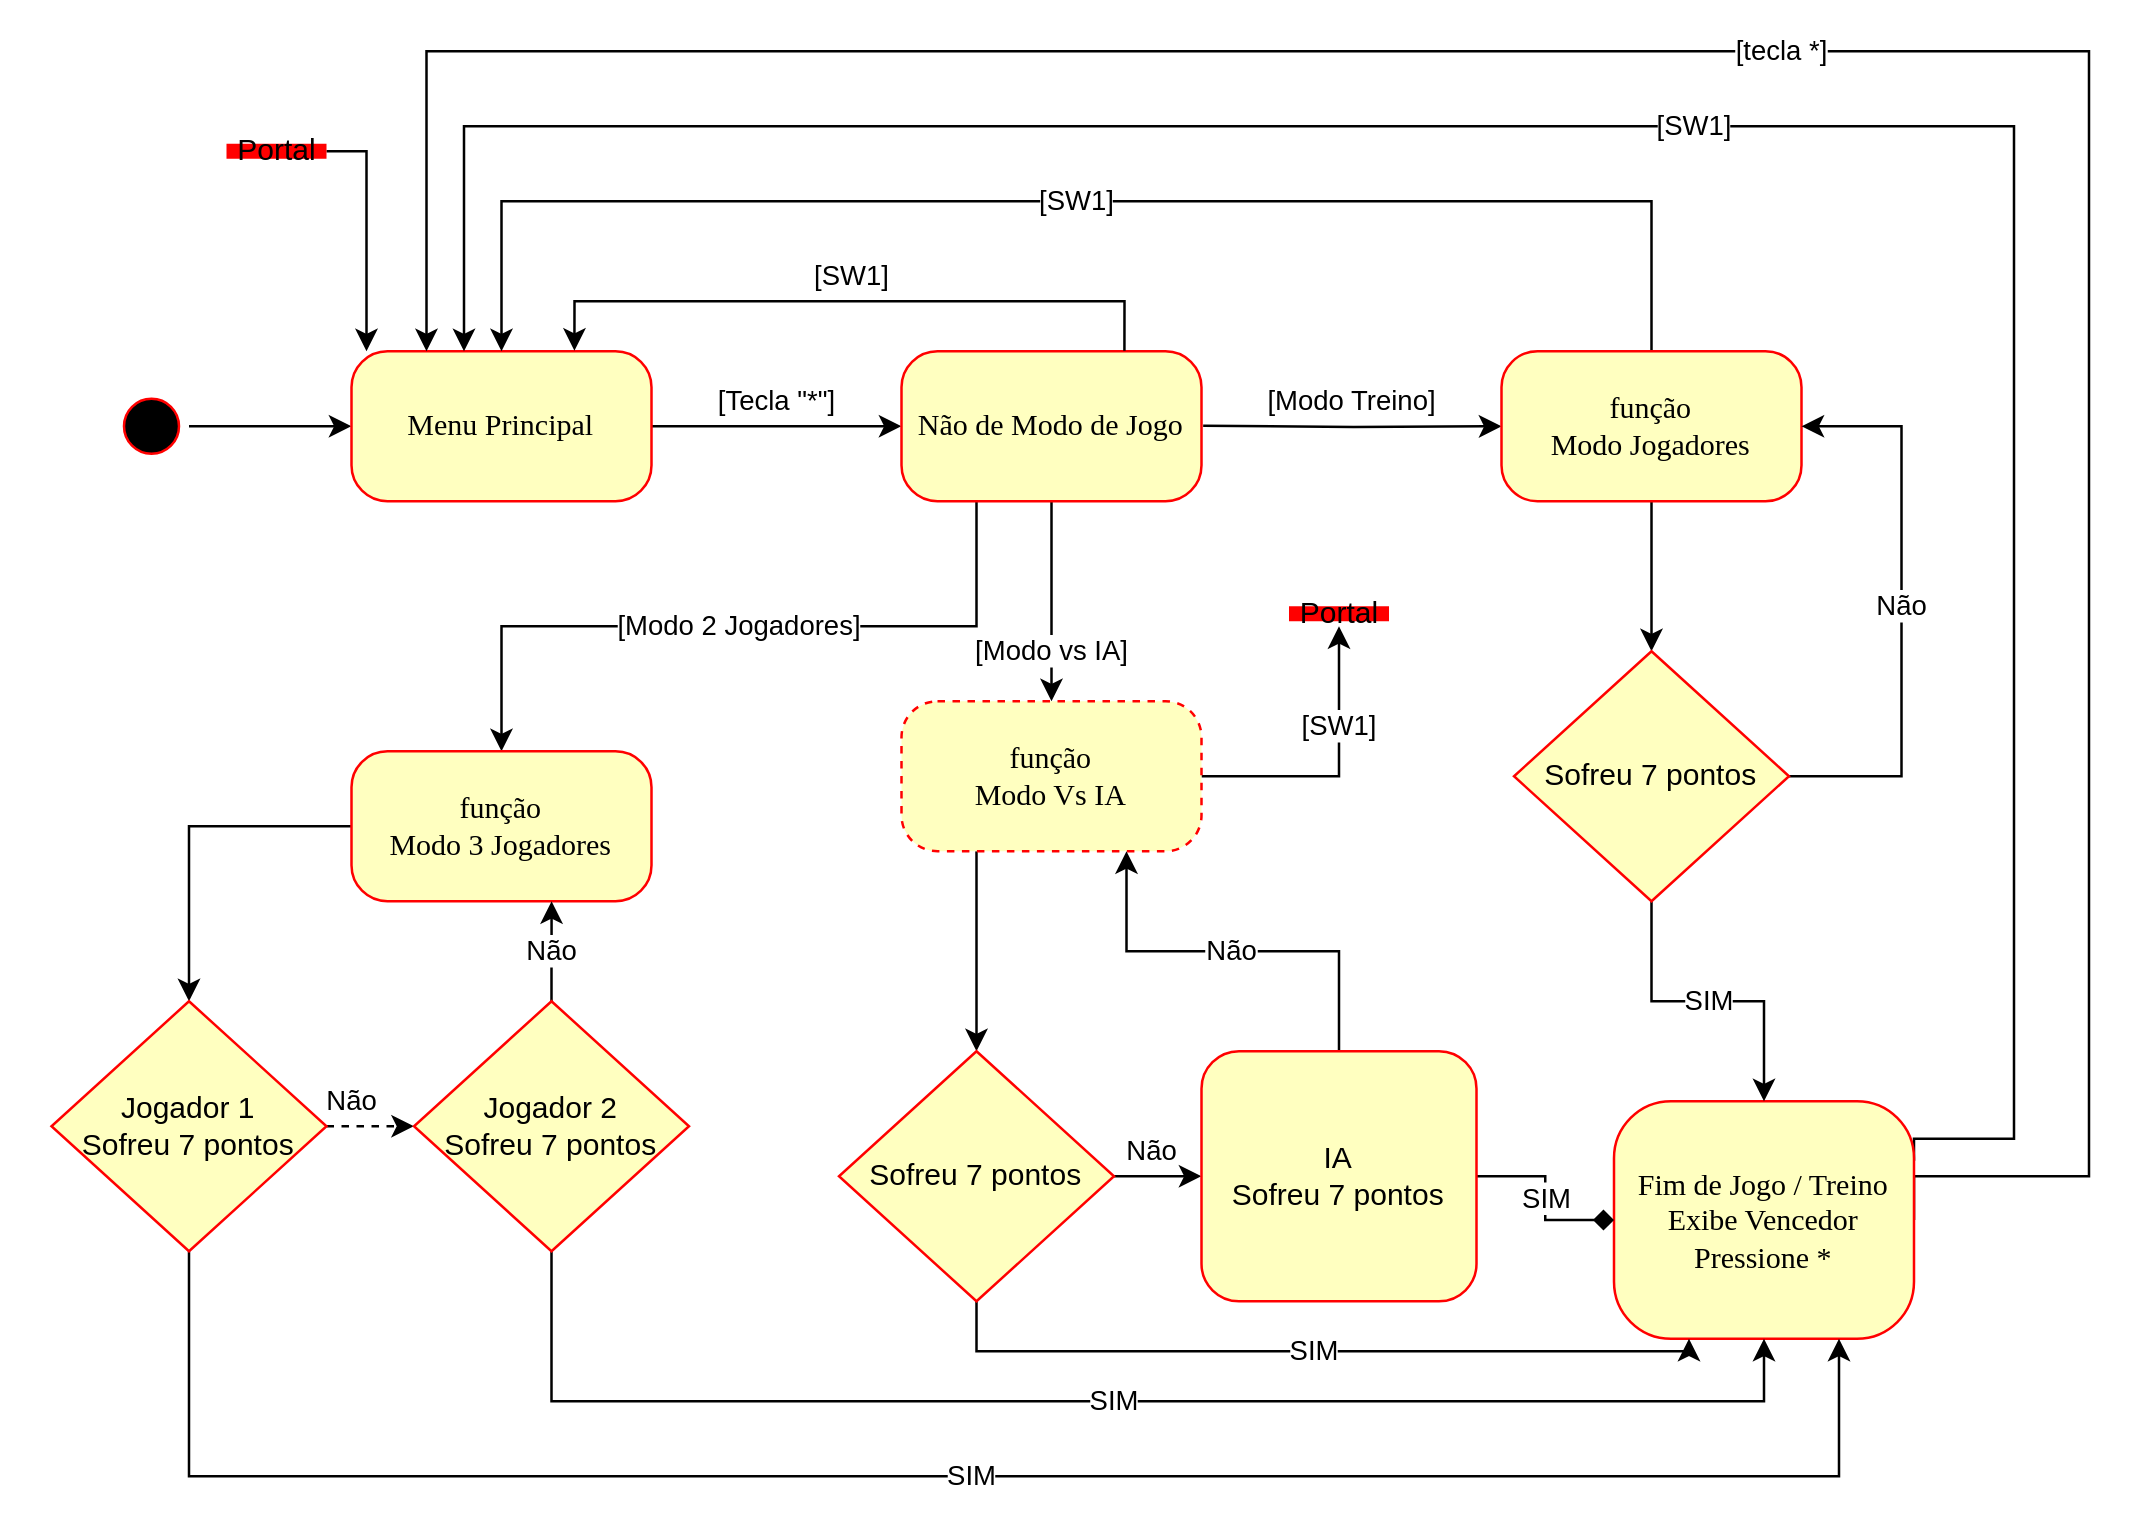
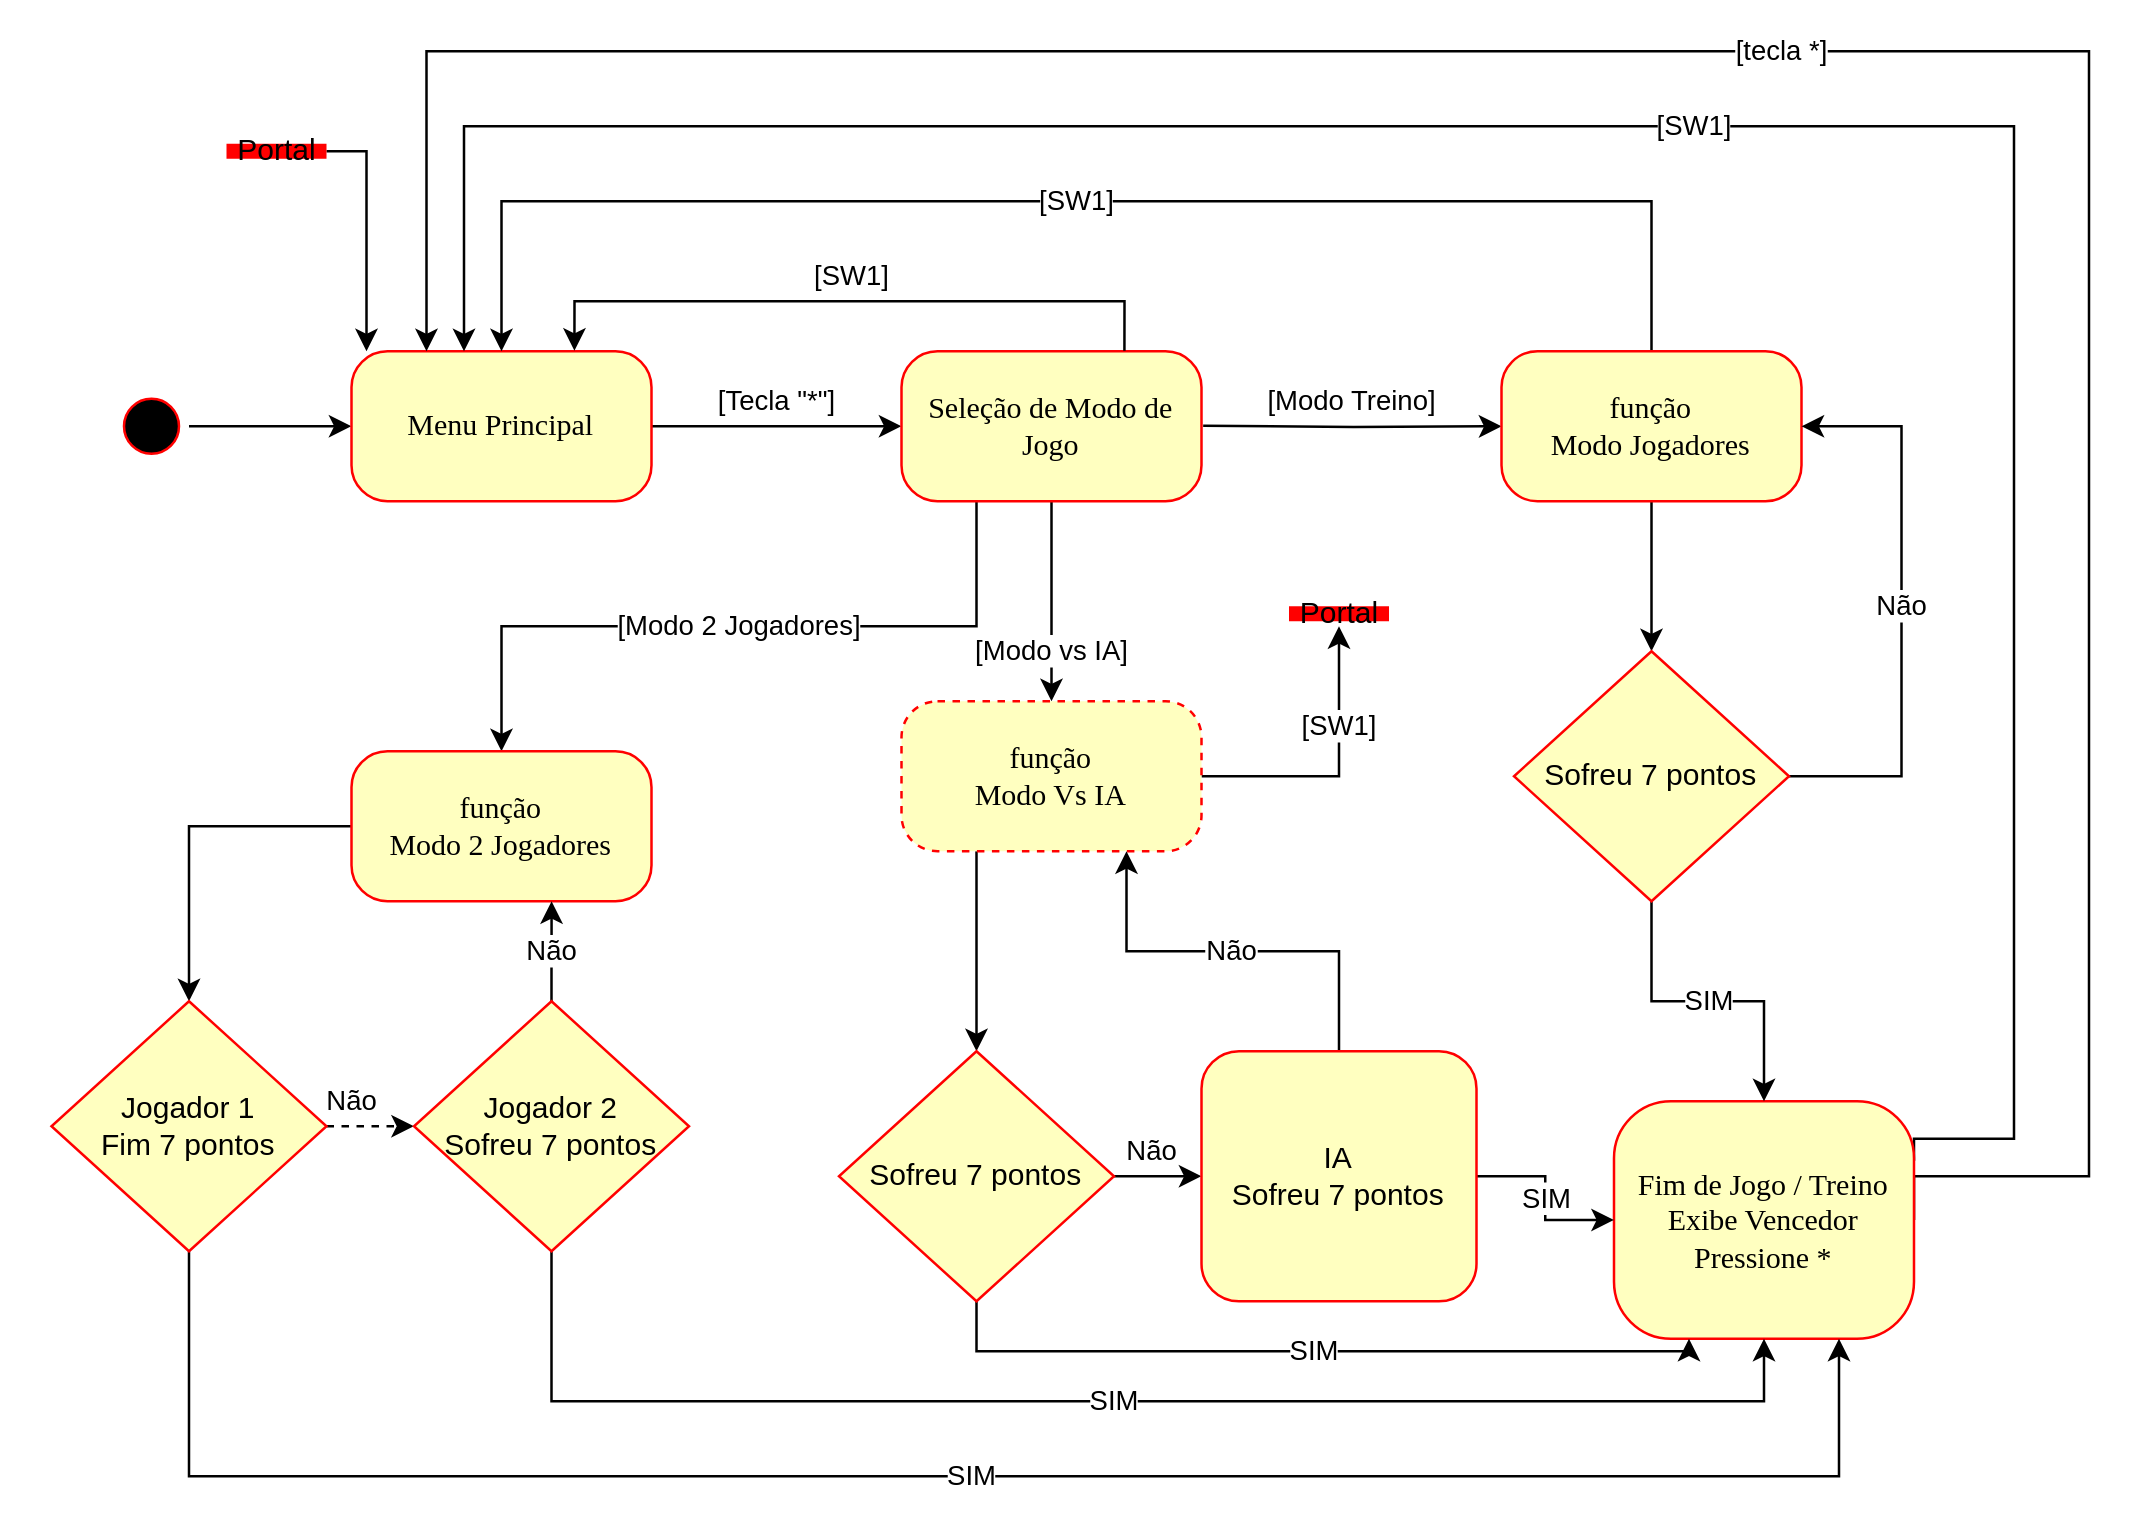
node "Não de Modo de Jogo": label "Não de Modo de Jogo" -> "Seleção de Modo de Jogo"
node "função Modo 3 Jogadores": label "função Modo 3 Jogadores" -> "função Modo 2 Jogadores"
node "Jogador 1 Sofreu 7 pontos": label "Jogador 1 Sofreu 7 pontos" -> "Jogador 1 Fim 7 pontos"
edge "IA Sofreu 7 pontos" -> "Fim de Jogo / Treino Exibe Vencedor Pressione *": arrowhead diamond -> classic
